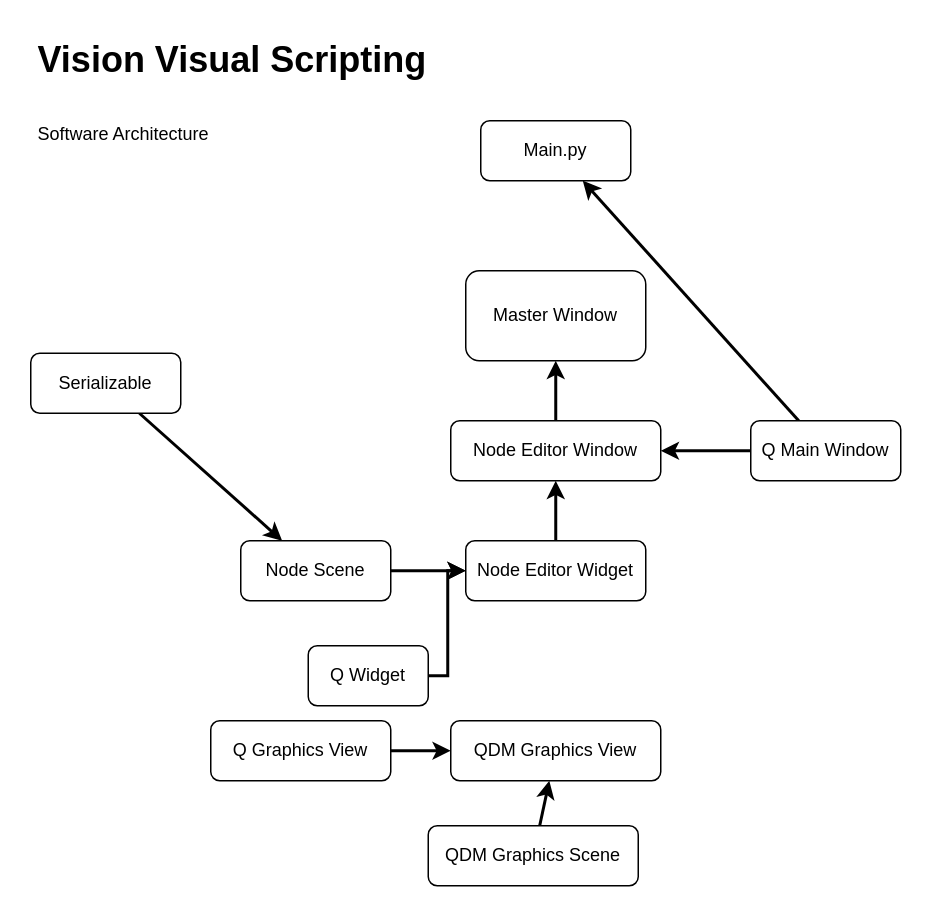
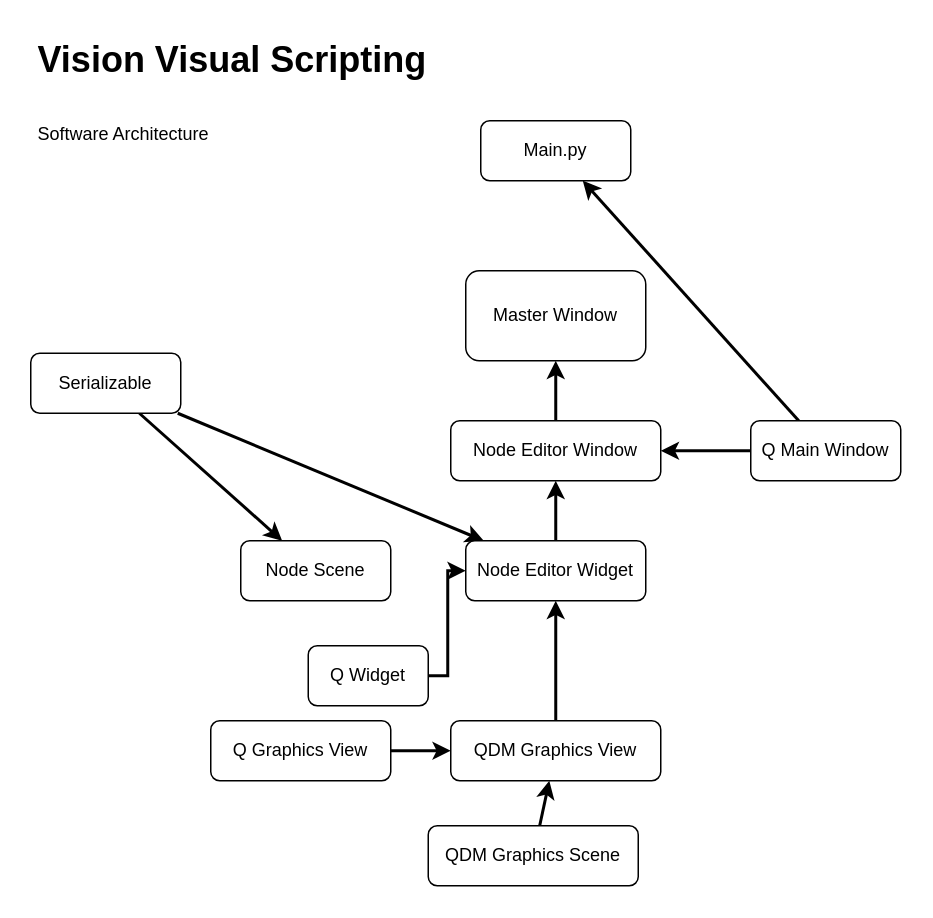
edge "Node Scene" -> "Node Editor Widget": now "Serializable" -> "Node Editor Widget"
edge "QDM Graphics View" -> "Node Editor Widget": added
